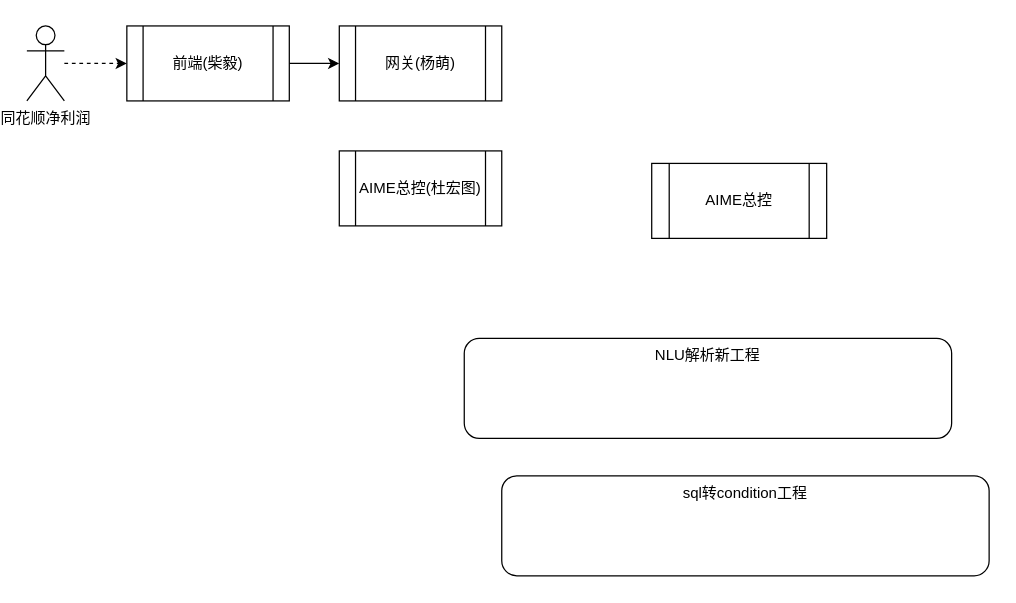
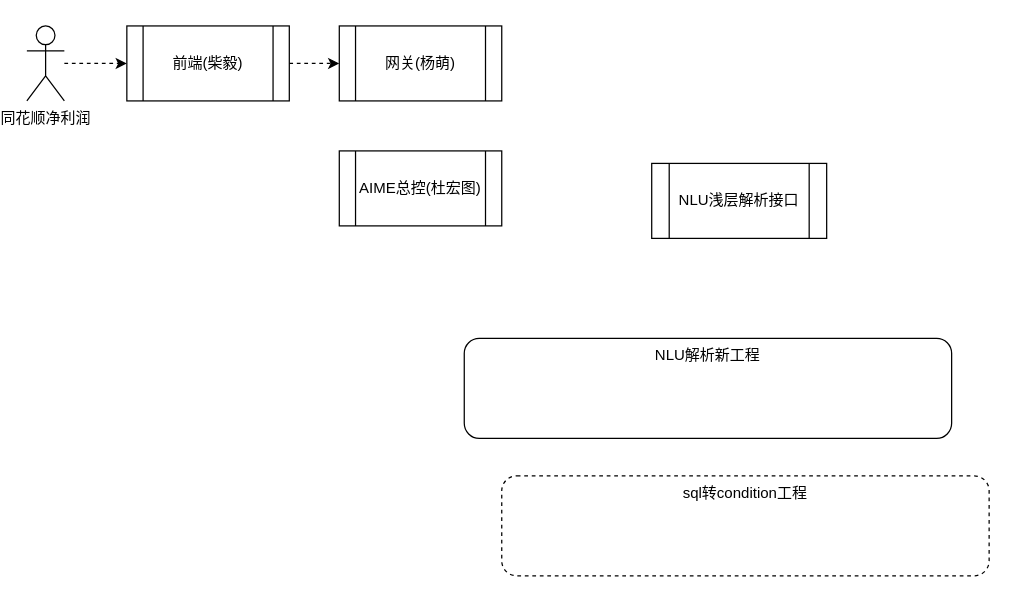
edge "前端(柴毅)" -> "网关(杨萌)": style solid -> dashed
node "AIME总控": label "AIME总控" -> "NLU浅层解析接口"
node "sql转condition工程": style solid -> dashed
